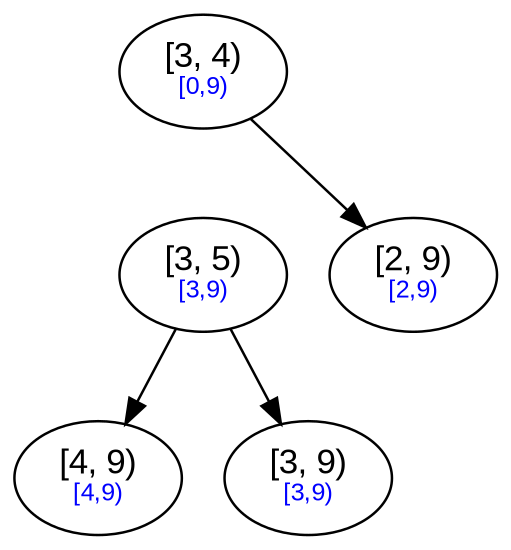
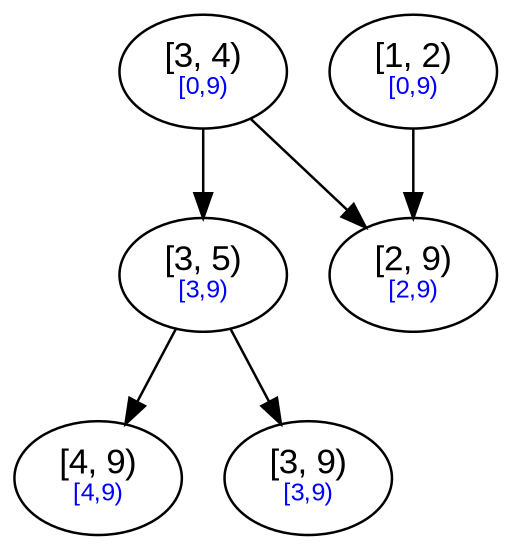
node "[1, 2)": added
edge "[3, 4)" -> "[3, 5)": added
